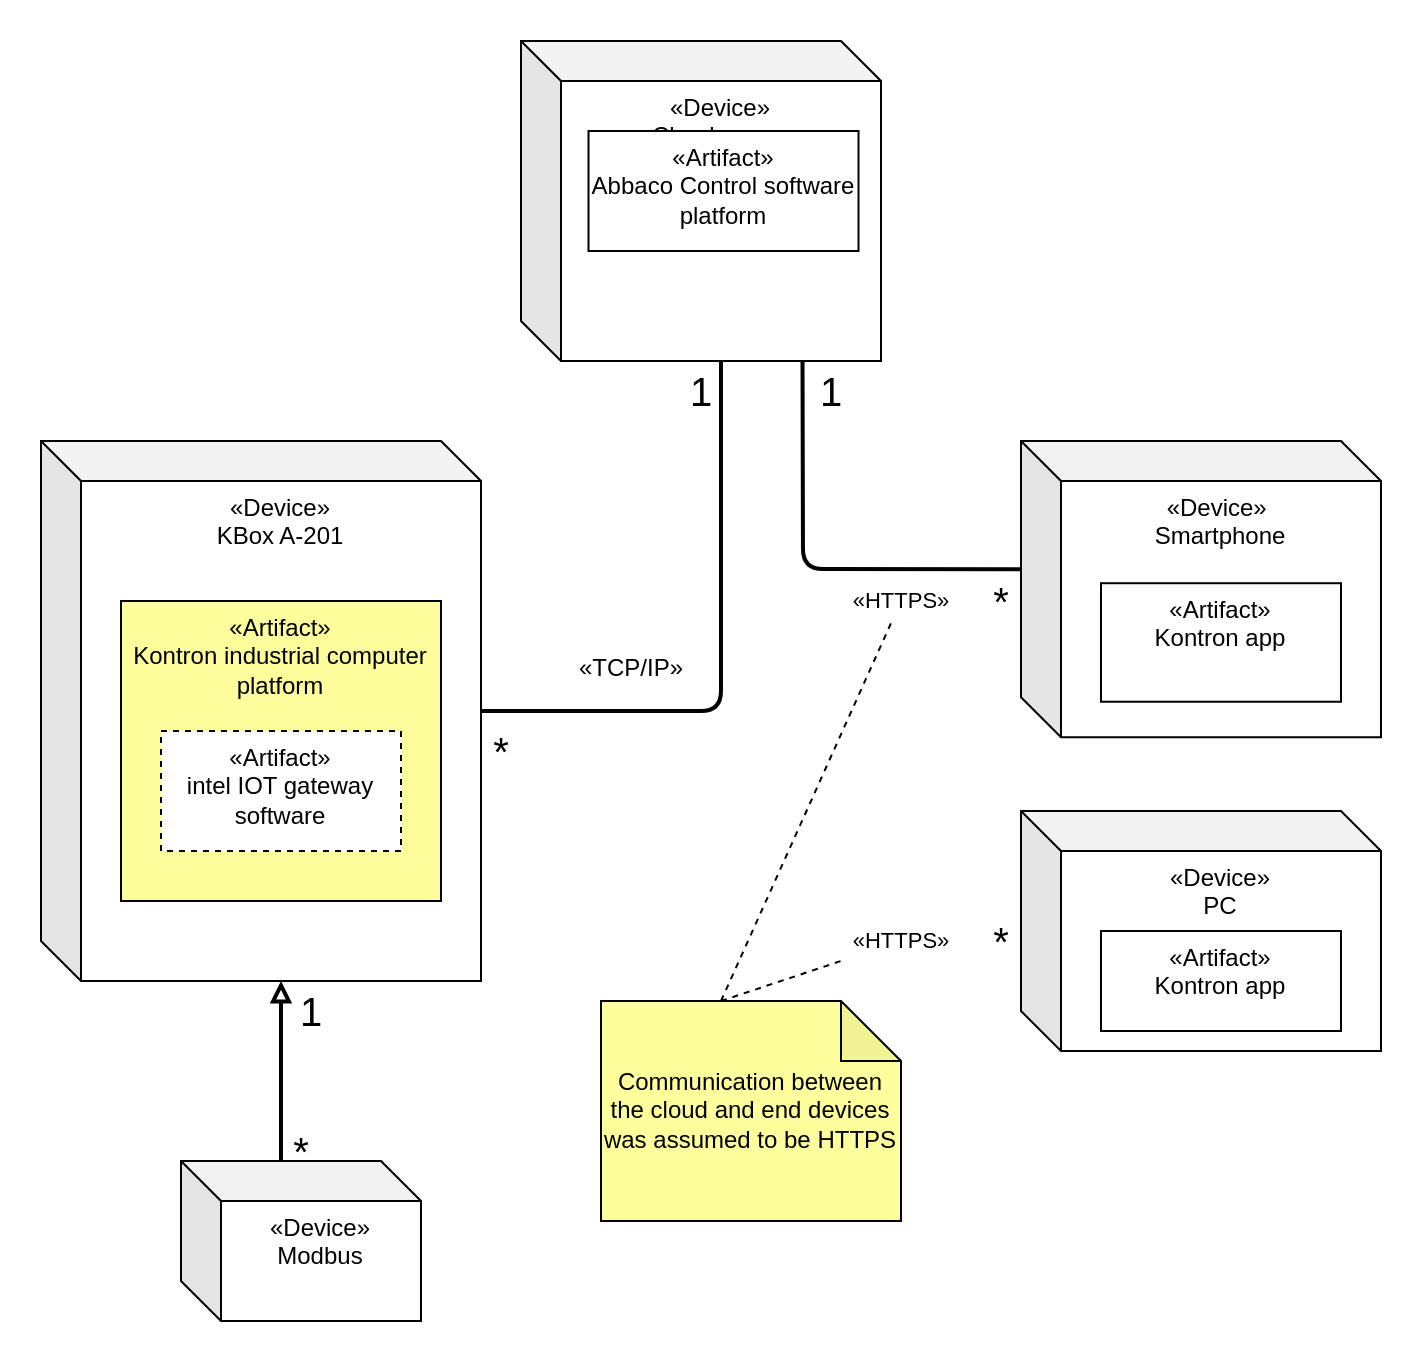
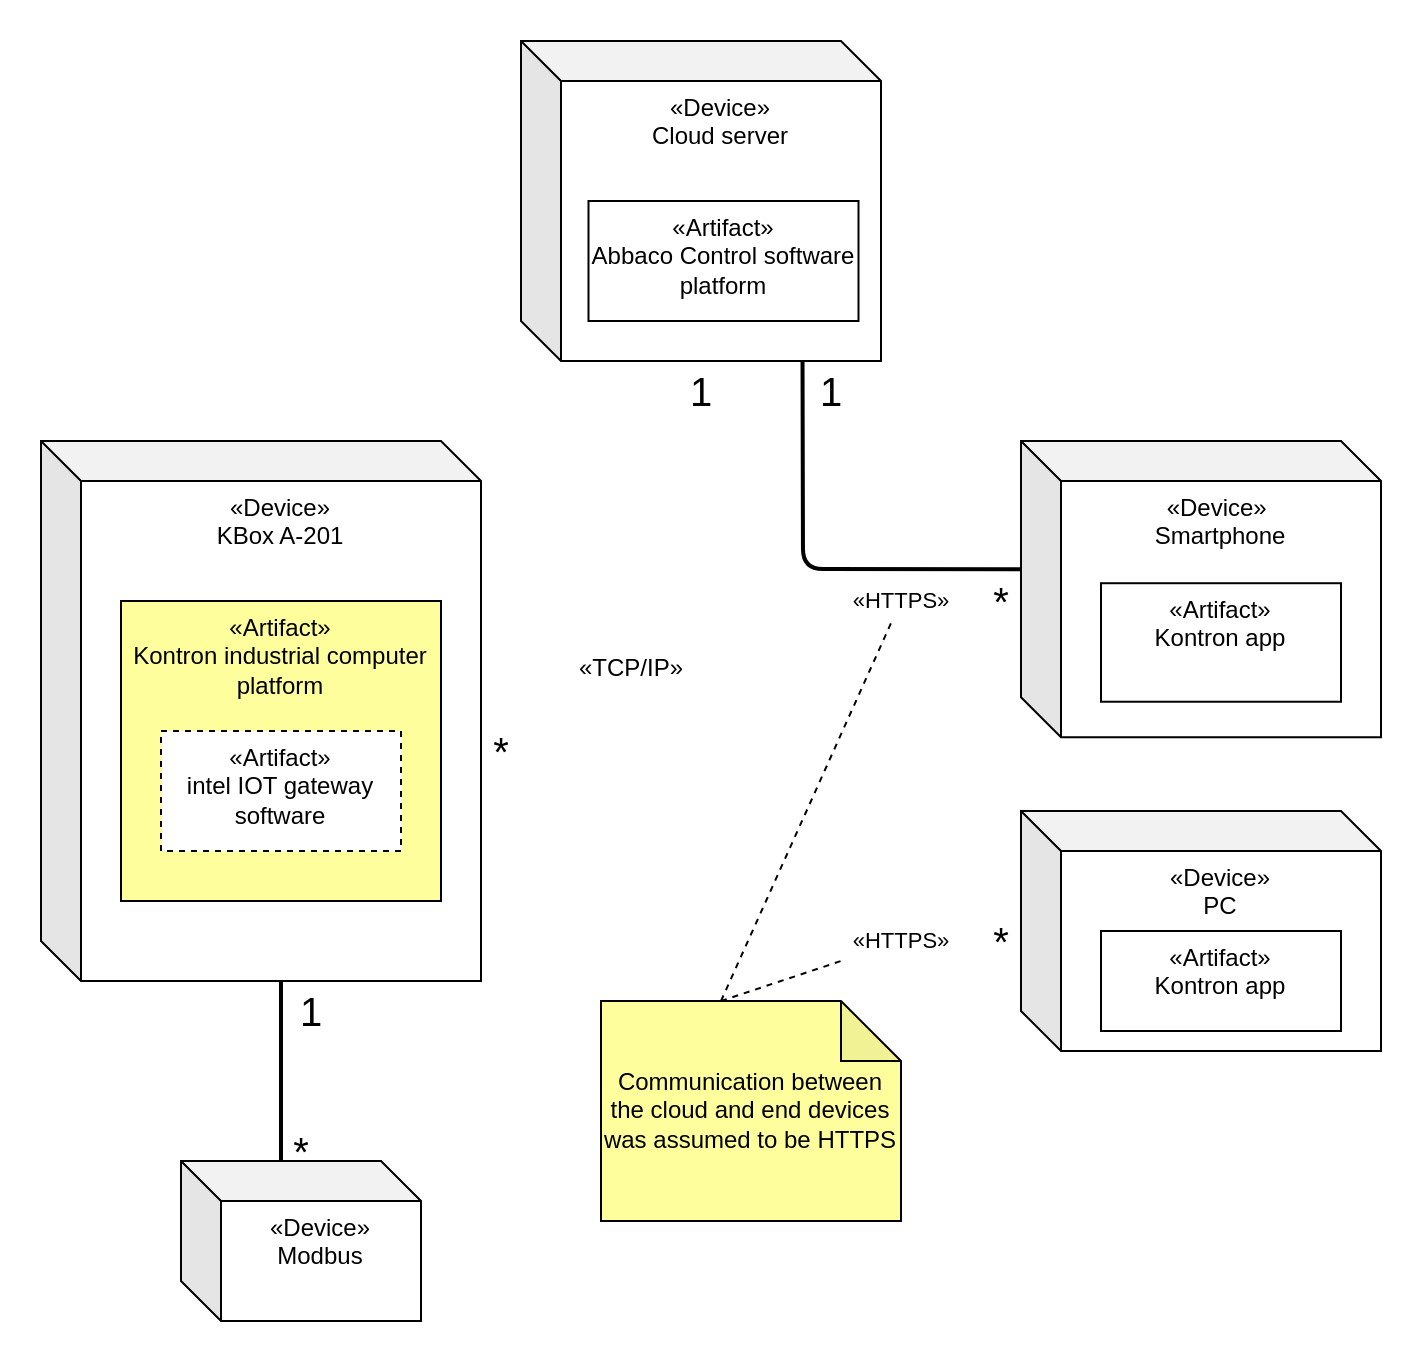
node "«Artifact» Abbaco Control software platform": moved (724, 191) -> (724, 261)
edge "«Device» Cloud server" -- "«Device» KBox A-201": removed
edge "«Device» Modbus" -> "«Device» KBox A-201": arrowhead block -> none
